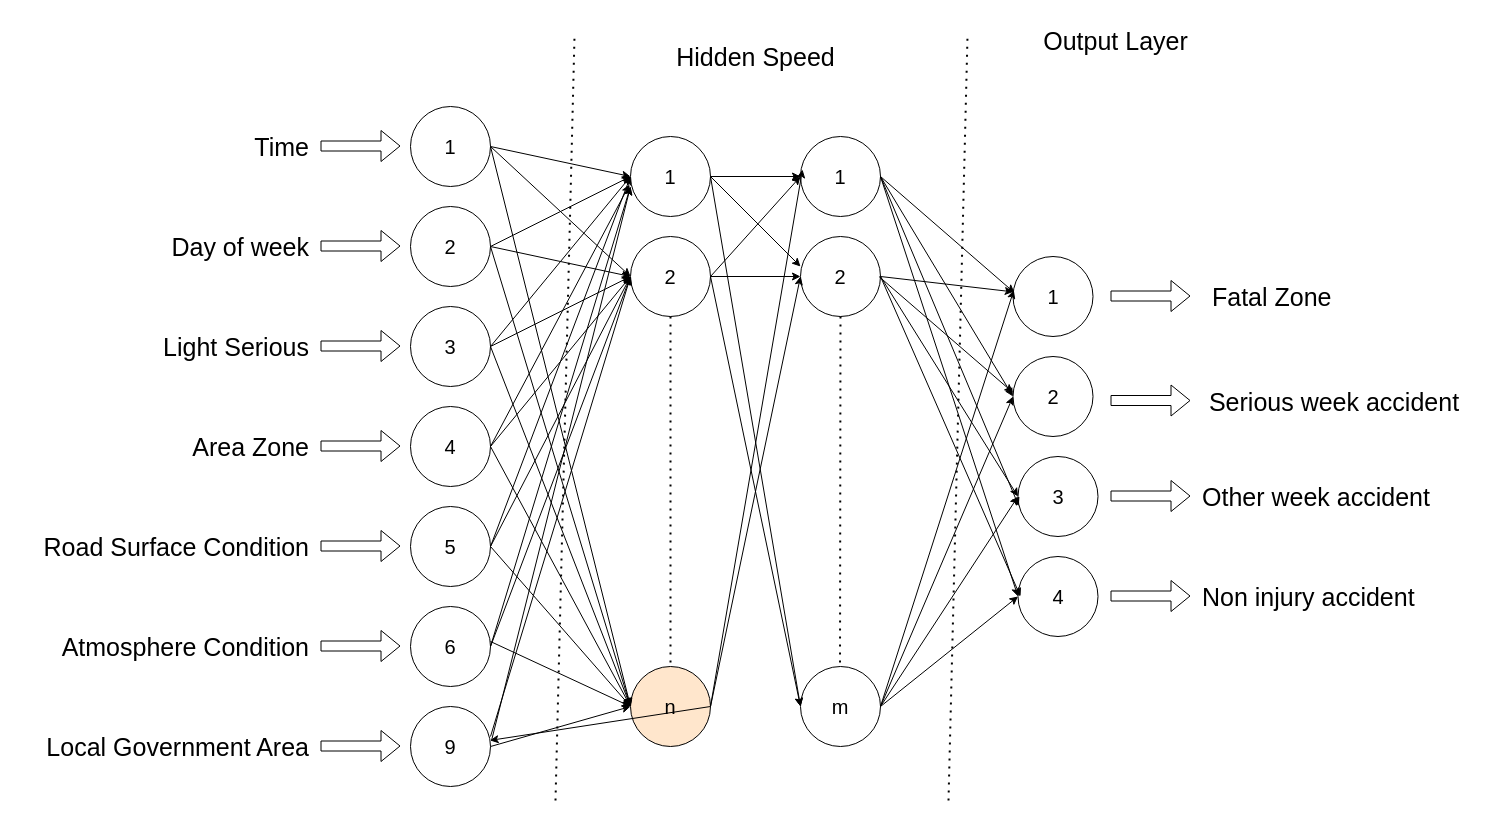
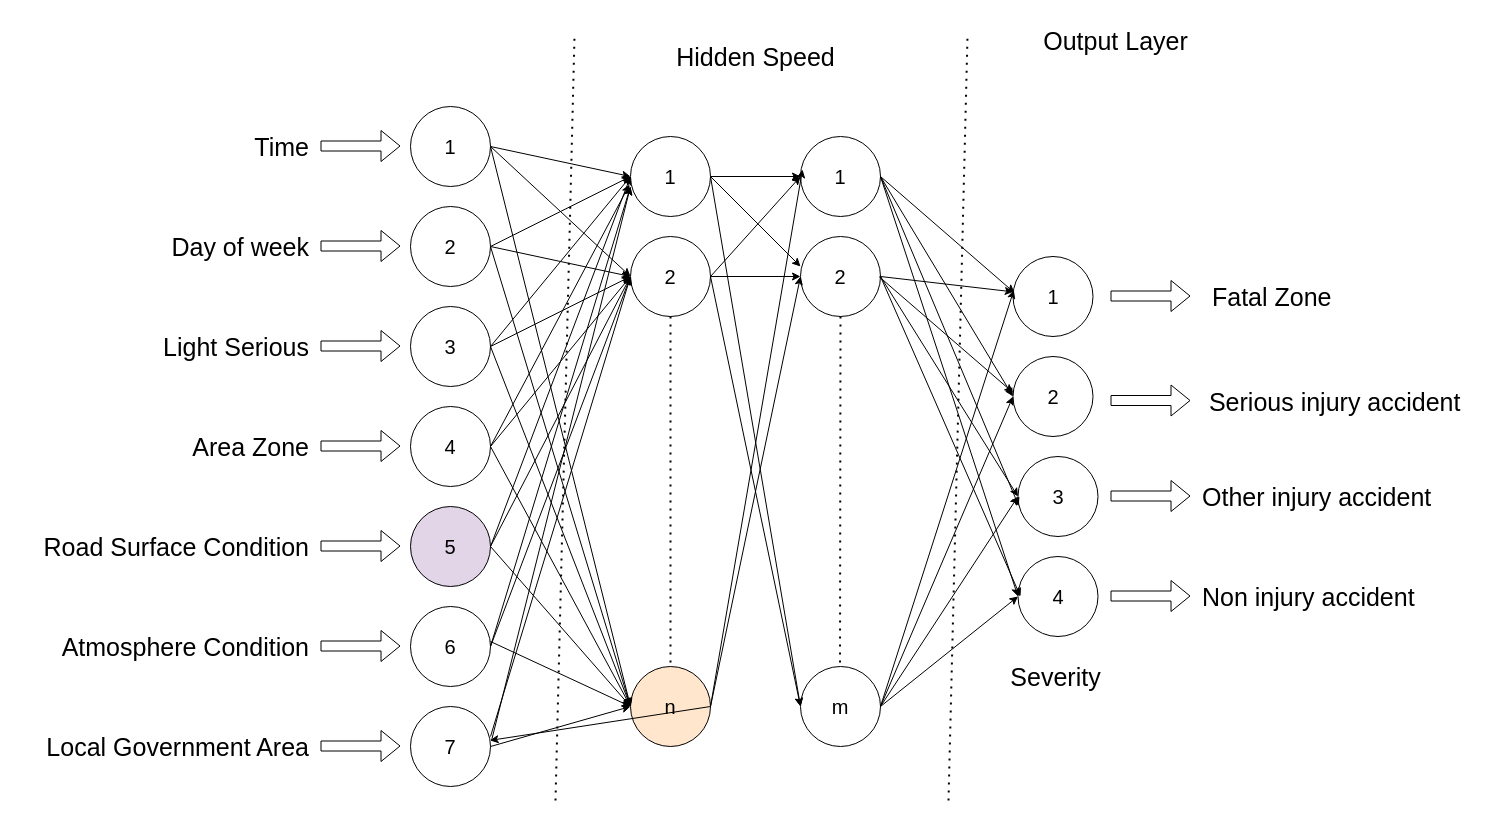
node "Serious week accident": label "Serious week accident" -> "Serious injury accident"
node "Other week accident": label "Other week accident" -> "Other injury accident"
node "5": fillcolor #ffffff -> #e1d5e7
node "Severity": added
node "9": label "9" -> "7"
